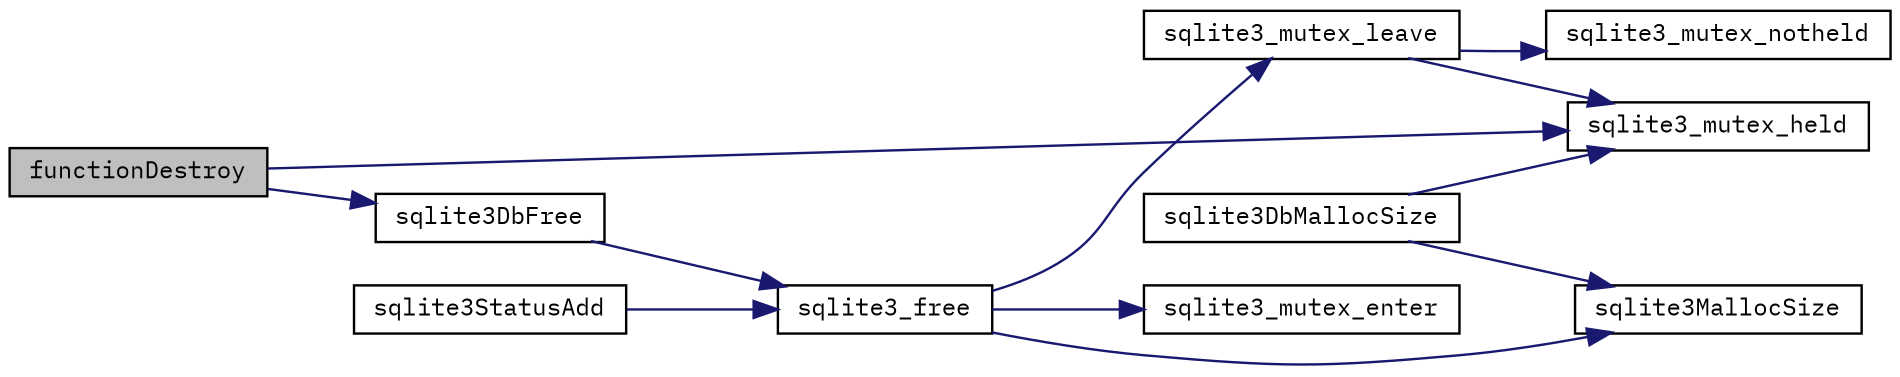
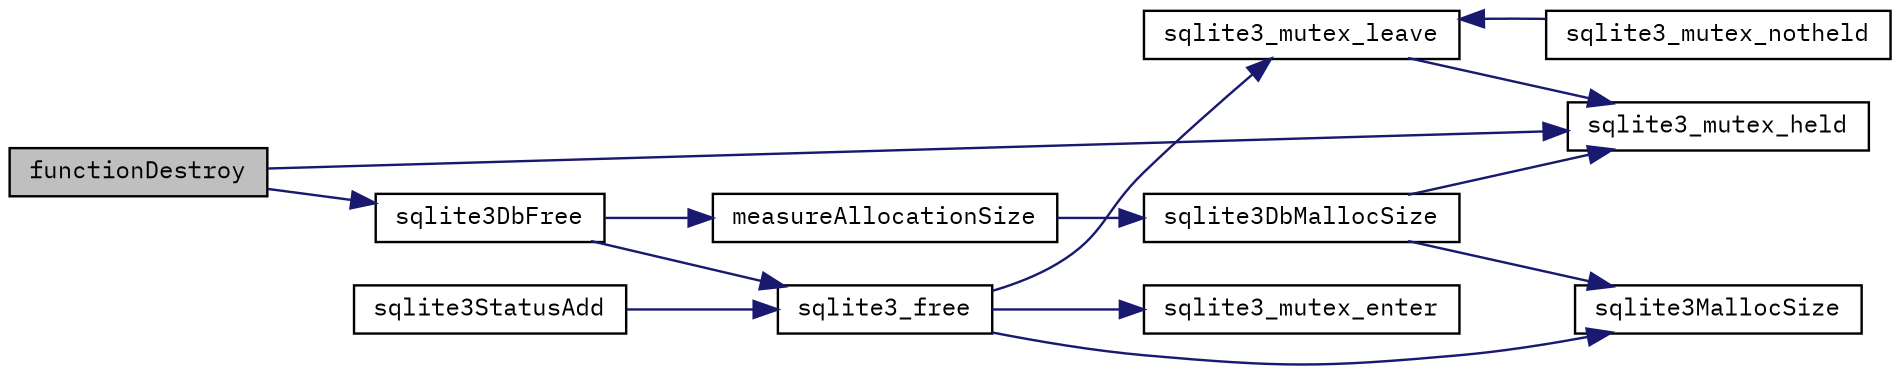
edge "sqlite3_mutex_leave" -> "sqlite3_mutex_notheld": reversed
node "measureAllocationSize": added
